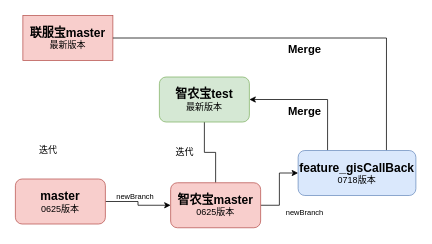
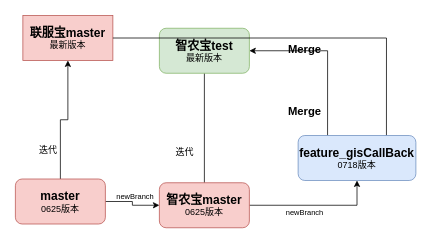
node "智农宝test 最新版本": moved (204, 99) -> (204, 51)
edge "master 0625版本" -> "联服宝master 最新版本": added
node "feature_gisCallBack 0718版本": moved (357, 173) -> (357, 158)
node "智农宝master 0625版本": moved (216, 205) -> (204, 205)
